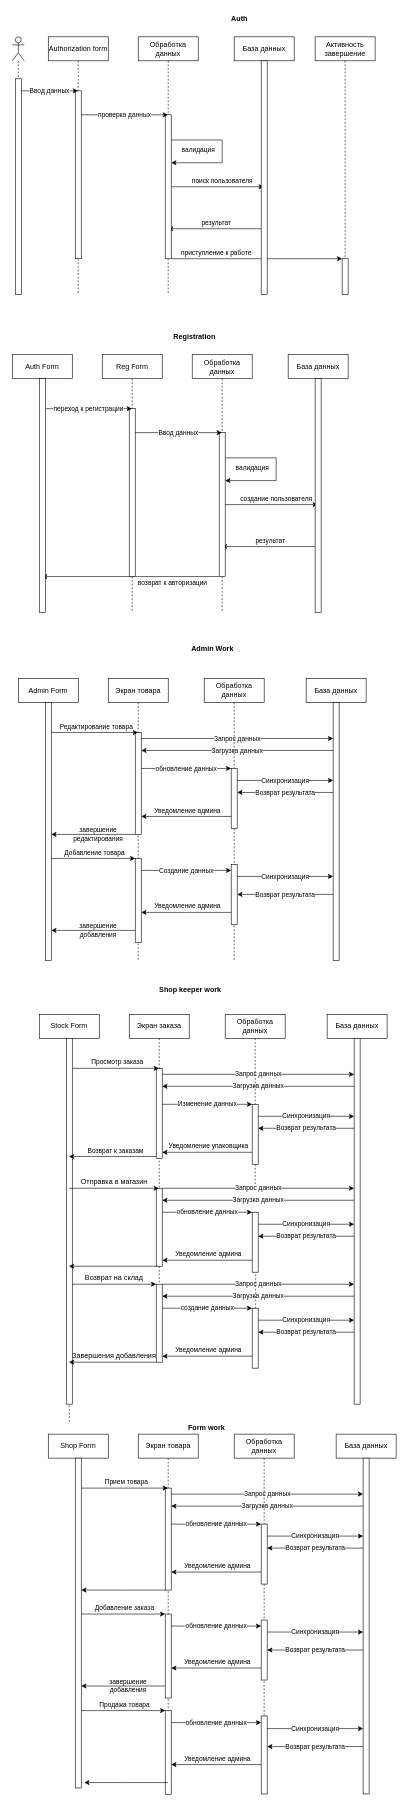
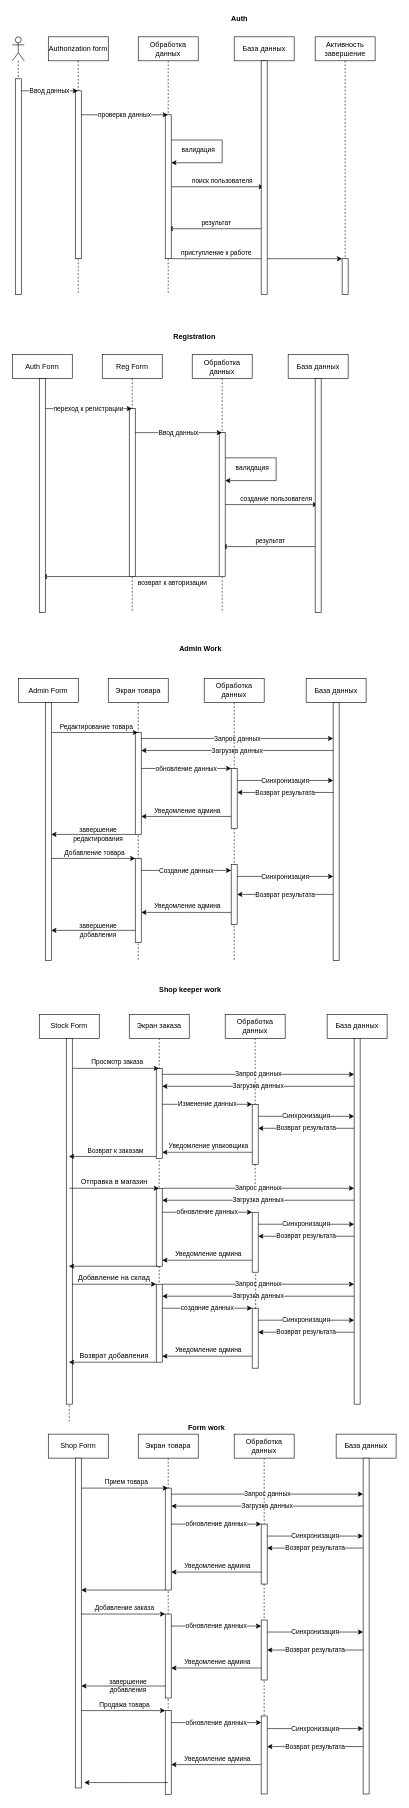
node "Admin Work": moved (213, 648) -> (201, 648)
node "Возврат на склад": label "Возврат на склад" -> "Добавление на склад"
node "Завершения добавления": label "Завершения добавления" -> "Возврат добавления"
